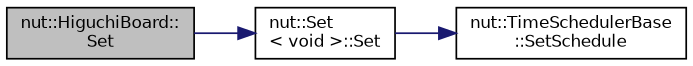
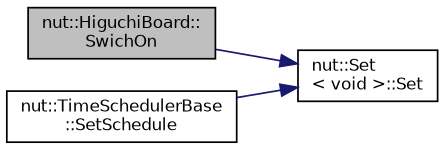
node "nut::HiguchiBoard:: Set": label "nut::HiguchiBoard:: Set" -> "nut::HiguchiBoard:: SwichOn"
edge "nut::Set < void >::Set" -> "nut::TimeSchedulerBase ::SetSchedule": reversed
